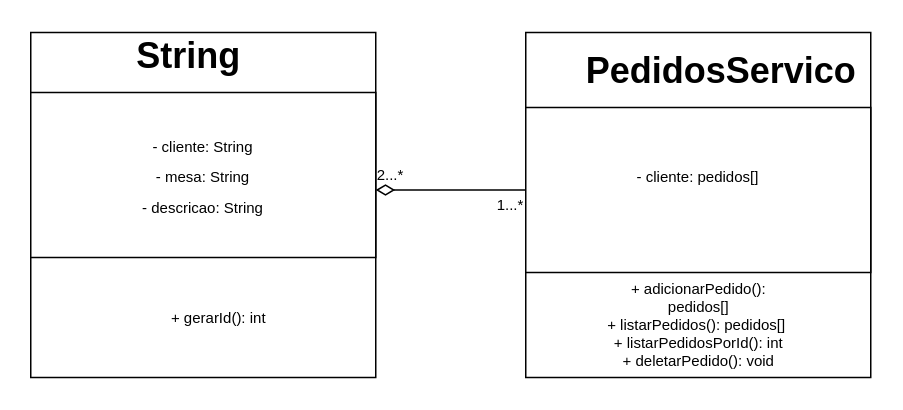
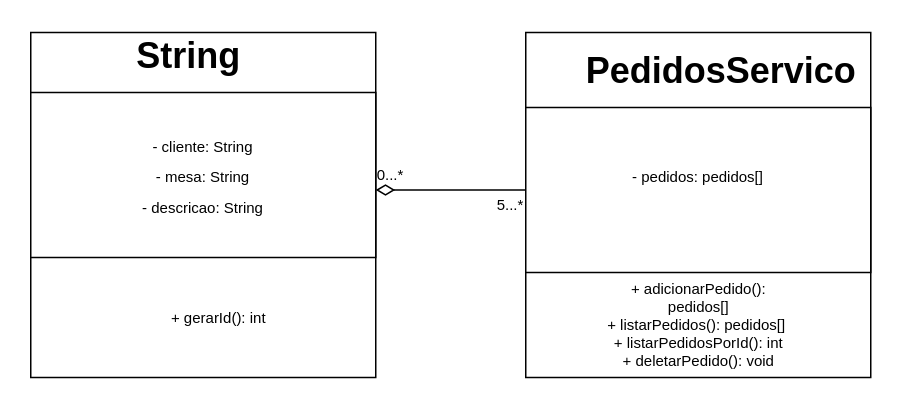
node "2...*": label "2...*" -> "0...*"
node "- cliente: pedidos[]": label "- cliente: pedidos[]" -> "- pedidos: pedidos[]"
node "1...*": label "1...*" -> "5...*"
